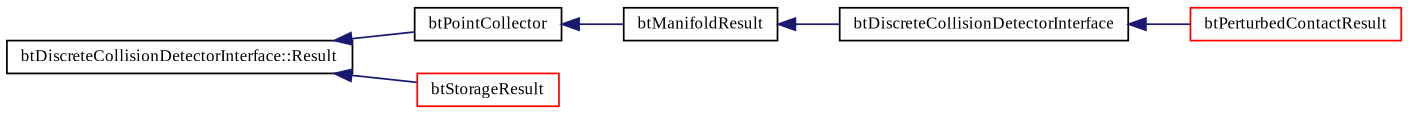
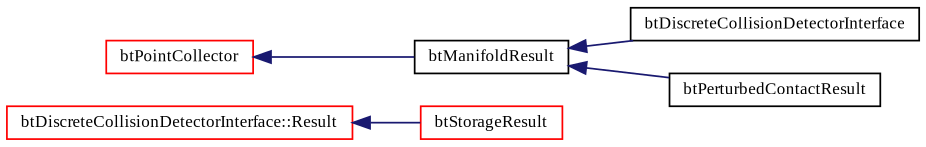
node "btPointCollector": color black -> red
edge "btPerturbedContactResult" -> "btDiscreteCollisionDetectorInterface": now "btPerturbedContactResult" -> "btManifoldResult"
node "btPerturbedContactResult": color red -> black
edge "btPointCollector" -> "btDiscreteCollisionDetectorInterface::Result": removed
node "btDiscreteCollisionDetectorInterface::Result": color black -> red
